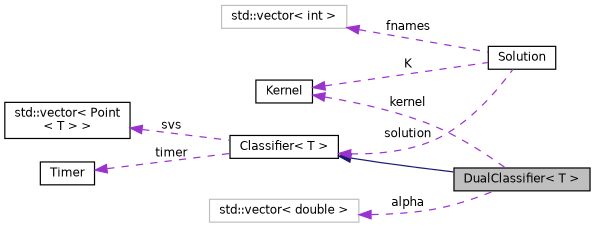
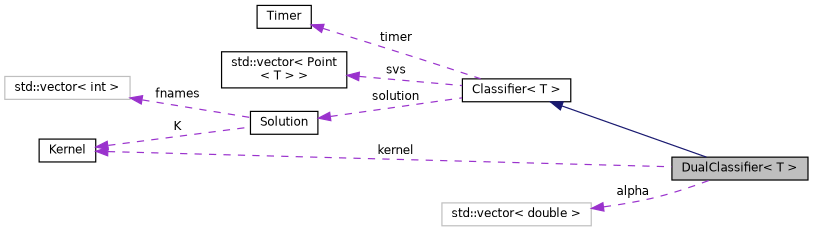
edge "Solution" -> "Classifier< T >": reversed
